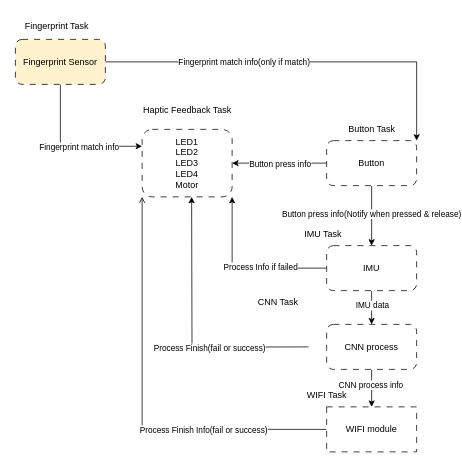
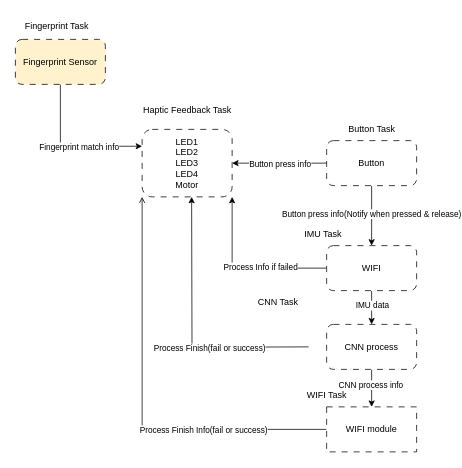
edge "Fingerprint Sensor" -> "Button": removed, label "Fingerprint match info(only if match)"
node "IMU": label "IMU" -> "WIFI"
